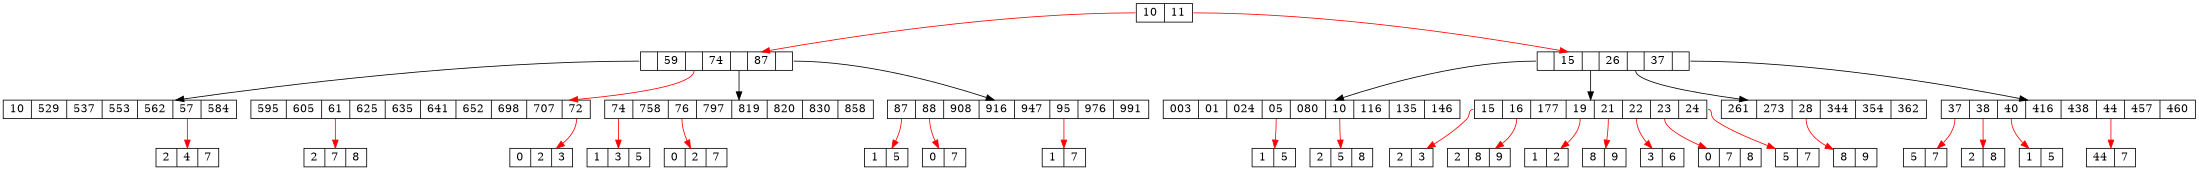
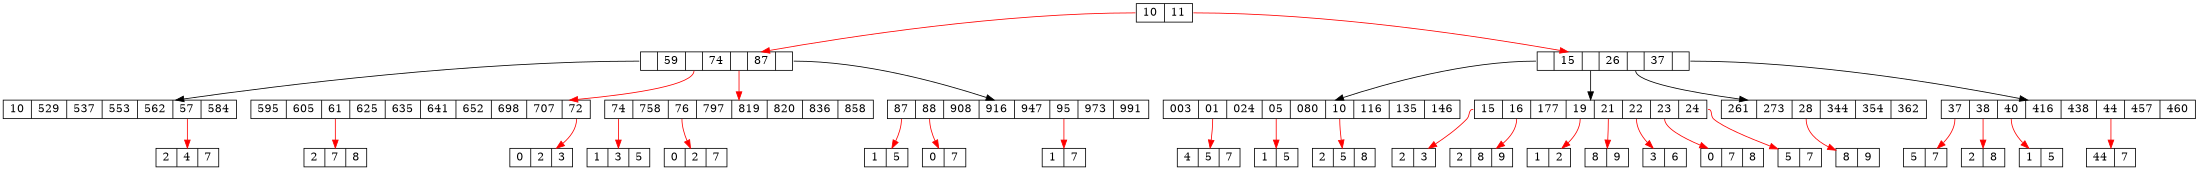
edge "59" -> "74": color black -> red
node "74": text "830" -> "836"
node "87": text "976" -> "973"
node "4": added
